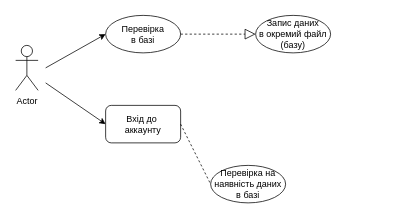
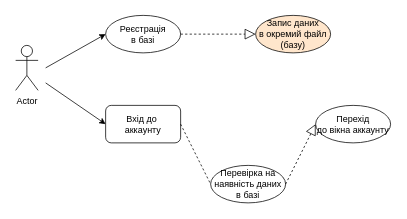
node "Перевірка в базі": label "Перевірка в базі" -> "Реєстрація в базі"
node "Запис даних в окремий файл (базу)": fillcolor #ffffff -> #ffe6cc
node "Перехід до вікна аккаунту": added
edge "Перевірка на наявність даних в базі" -> "Перехід до вікна аккаунту": added
